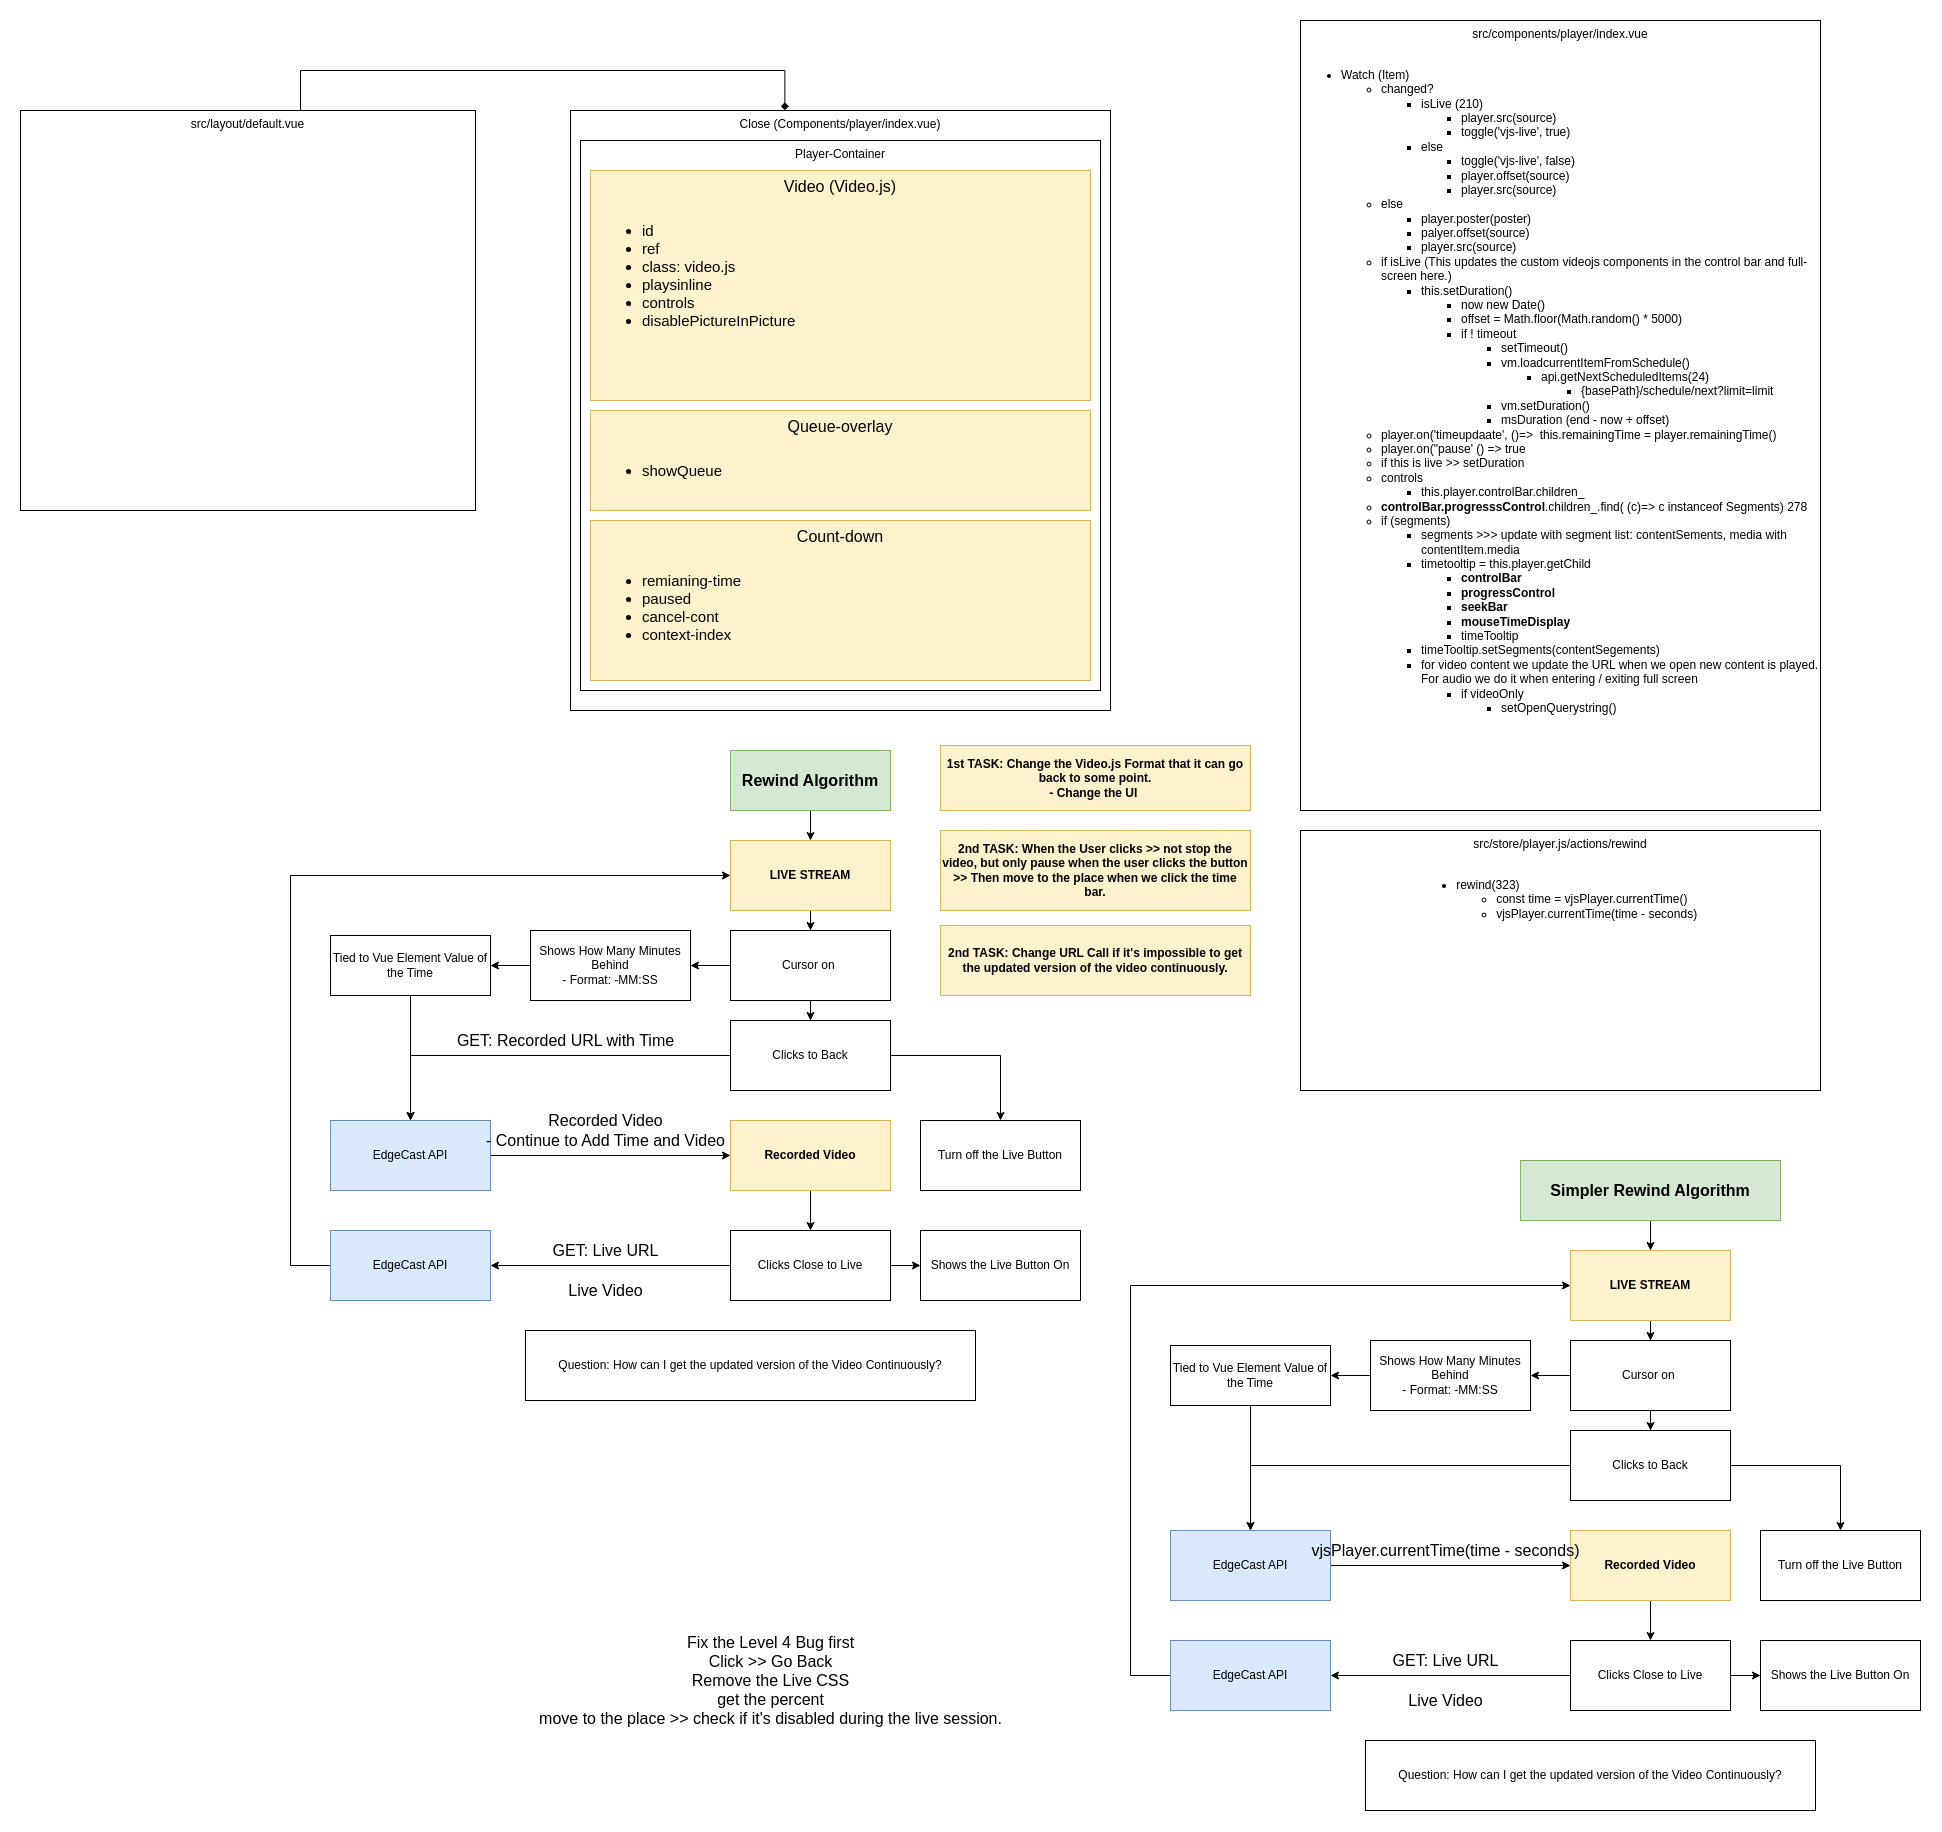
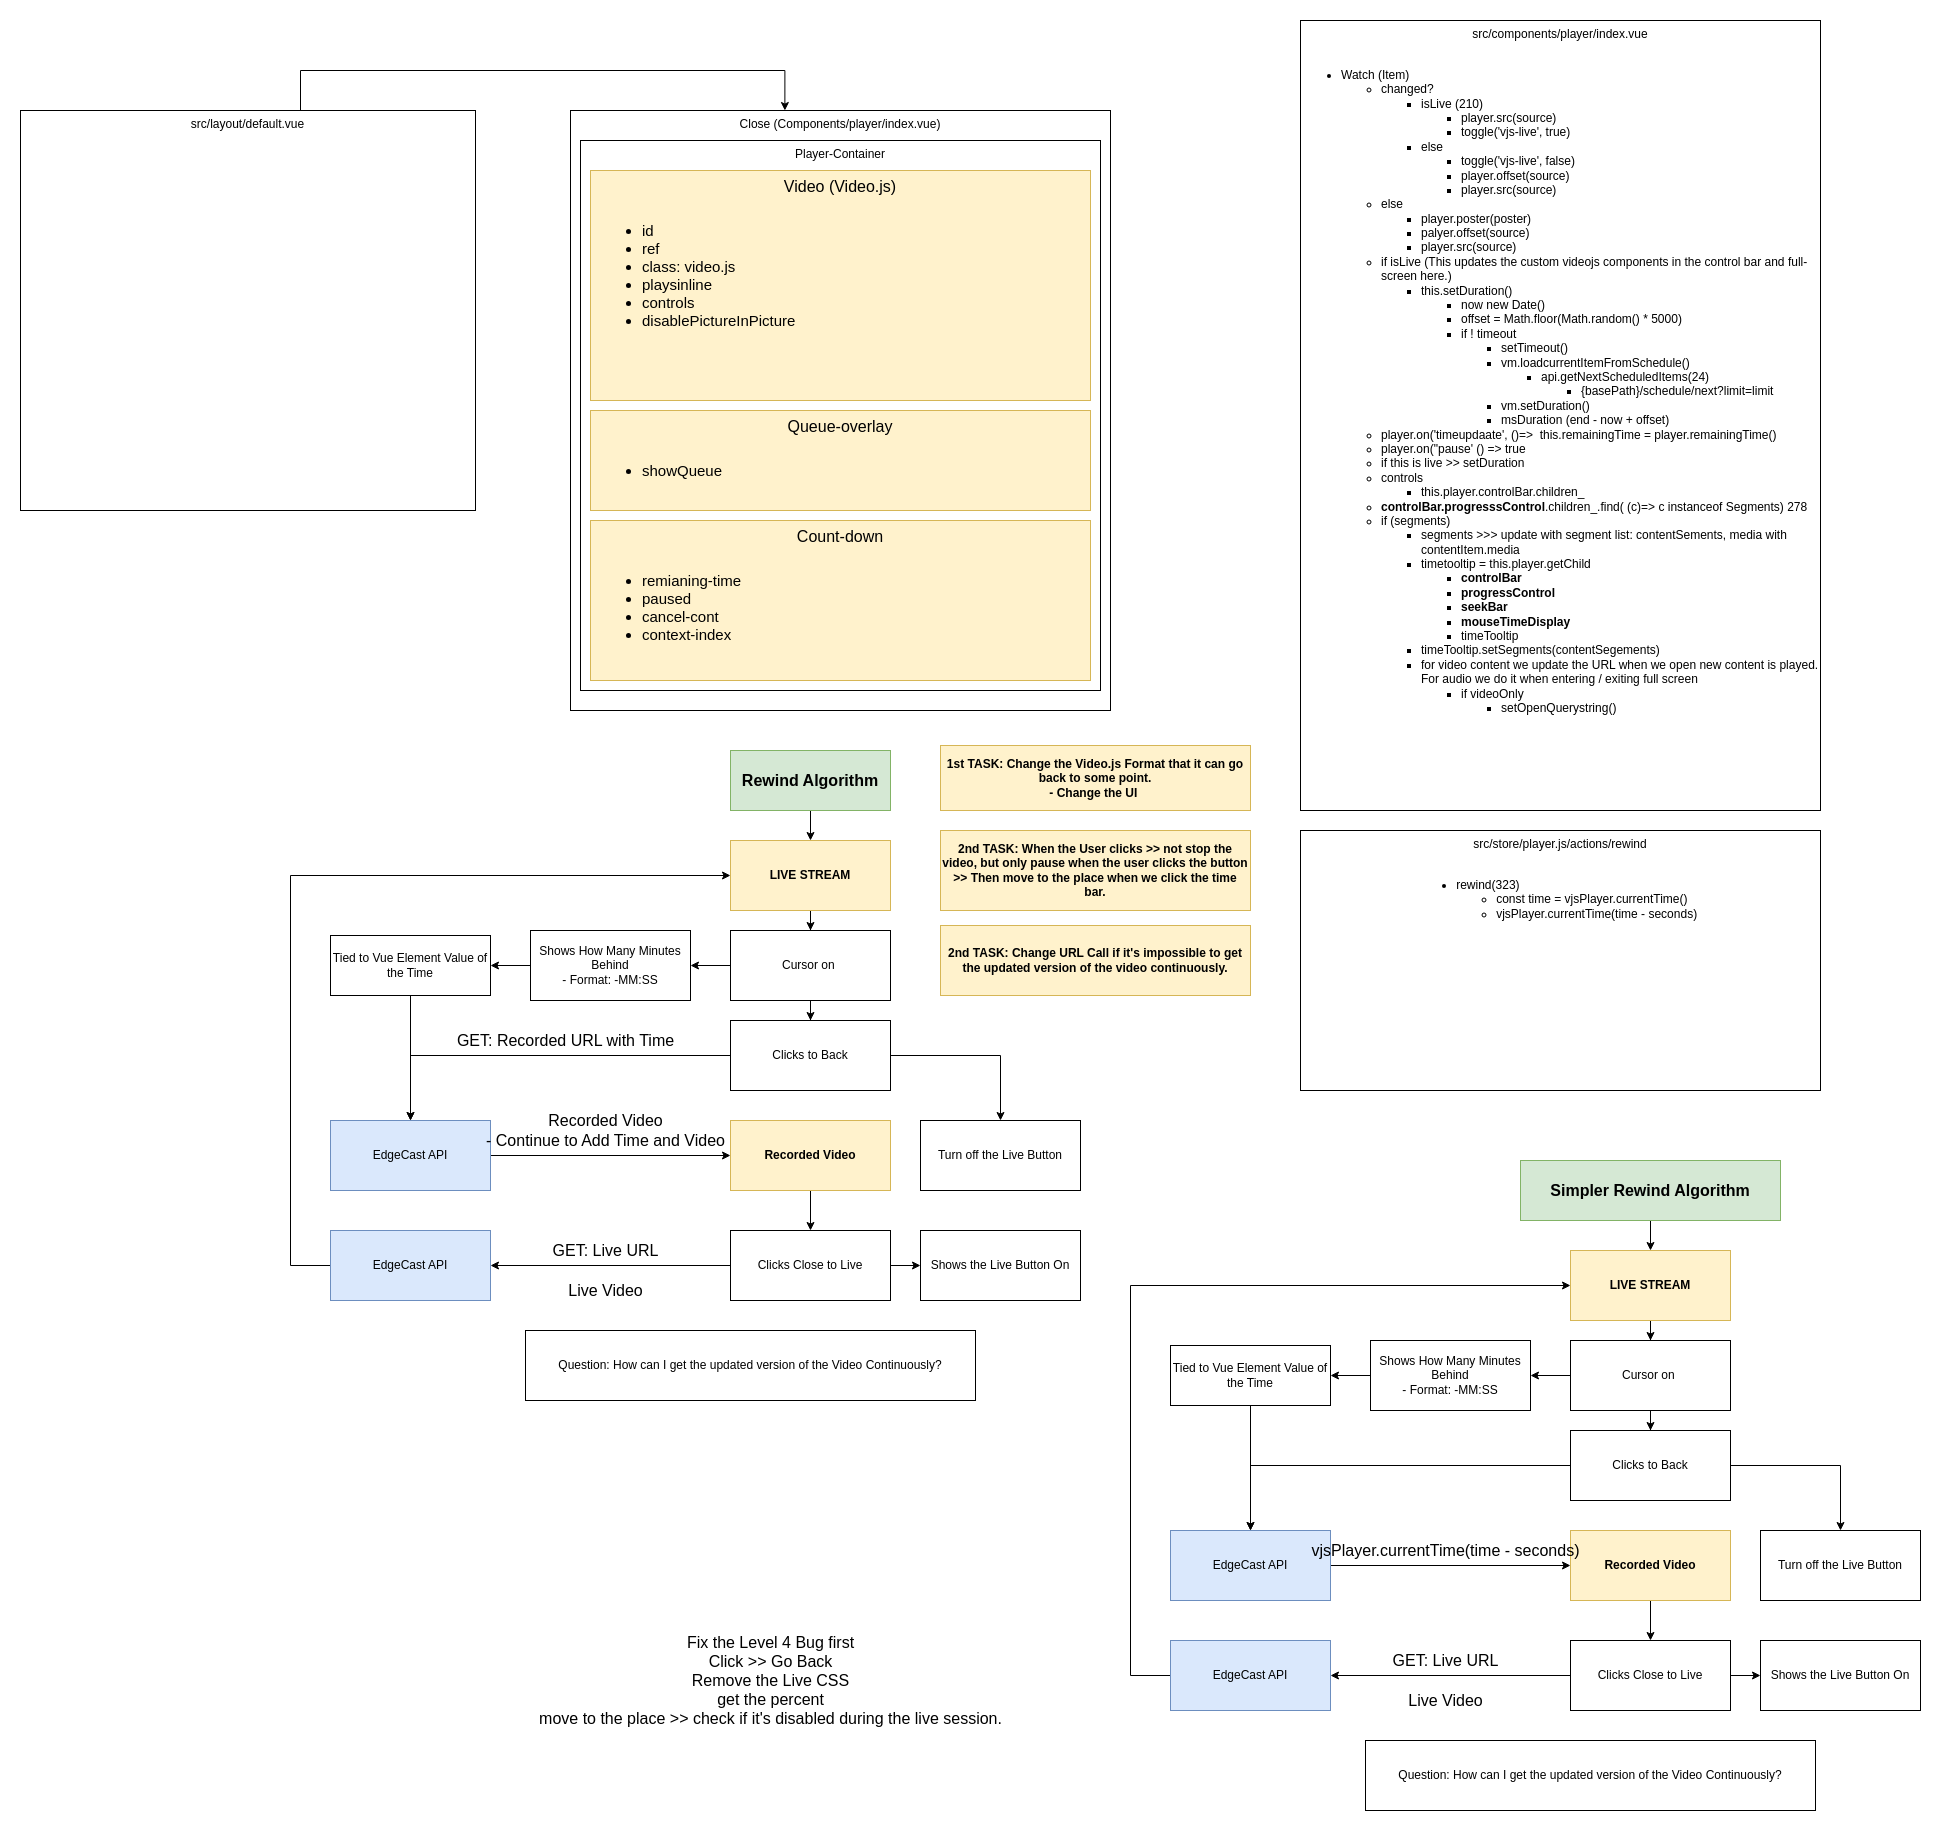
edge "src/layout/default.vue" -> "Close (Components/player/index.vue)": arrowhead diamond -> classic
